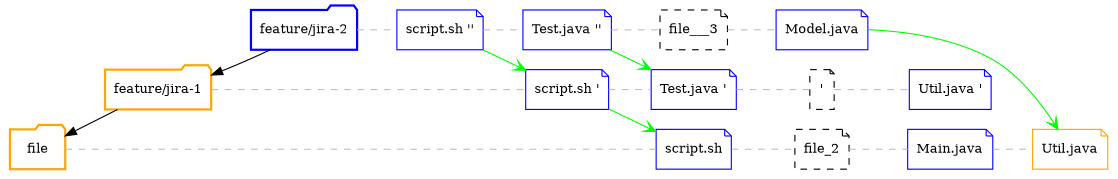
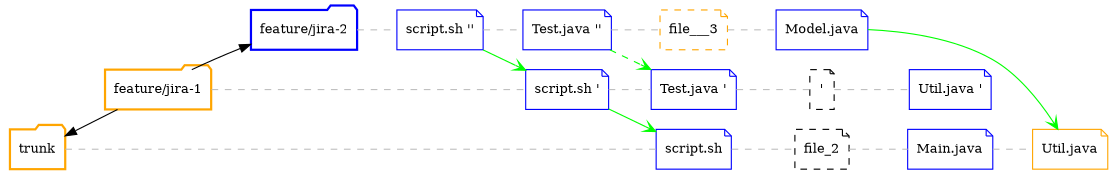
node "file___3": color black -> orange
edge "Test.java ''" -> "Test.java '": style solid -> dashed
edge "feature/jira-2" -> "feature/jira-1": reversed
node "file": label "file" -> "trunk"
